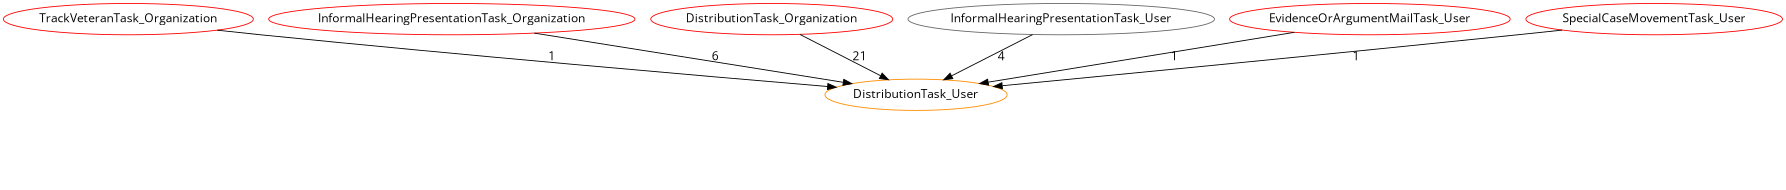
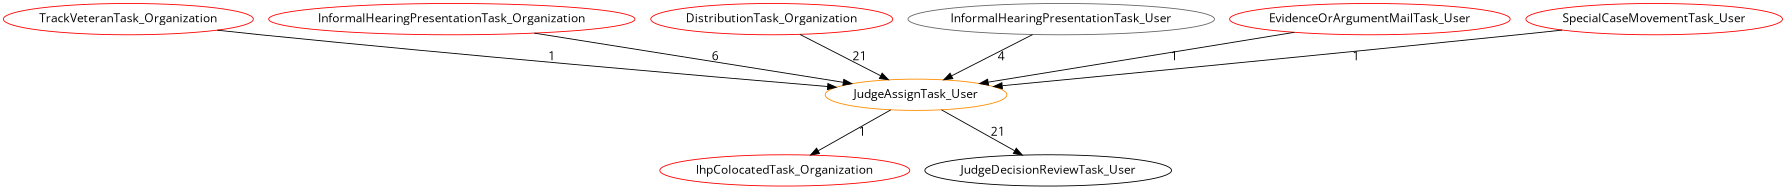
node "DistributionTask_User": label "DistributionTask_User" -> "JudgeAssignTask_User"
node "IhpColocatedTask_Organization": added
node "JudgeDecisionReviewTask_User": added
